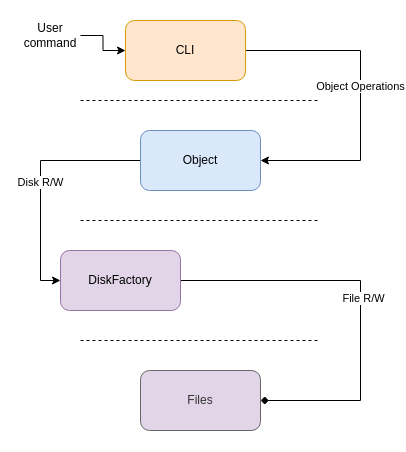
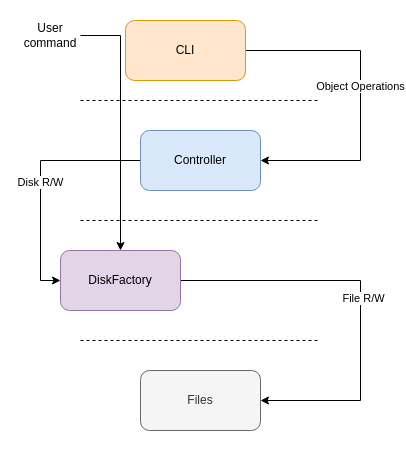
edge "User command" -> "CLI": now "User command" -> "DiskFactory"
node "Object": label "Object" -> "Controller"
node "Files": fillcolor #e1d5e7 -> #f5f5f5
edge "DiskFactory" -> "Files": arrowhead diamond -> classic
